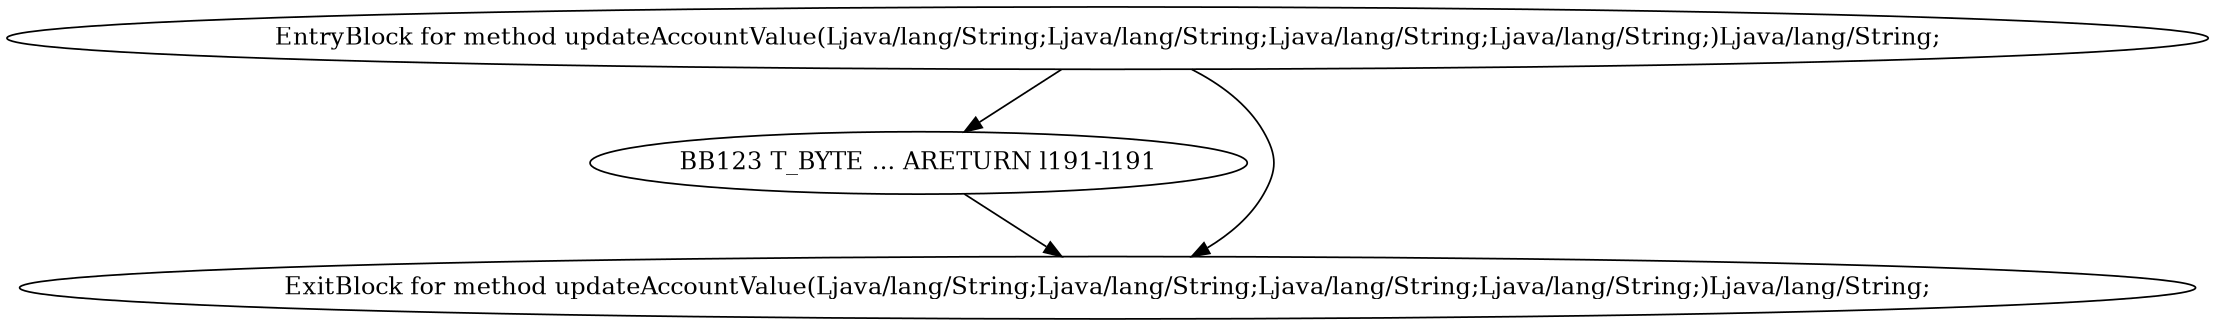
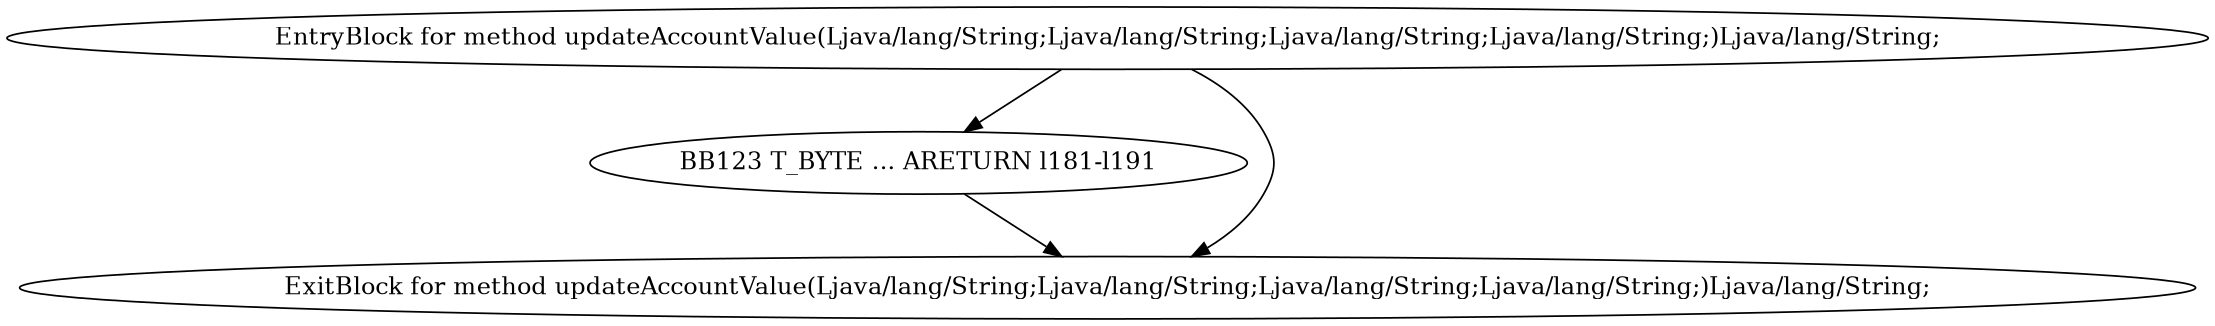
node "BB123 T_BYTE ... ARETURN l191-l191": label "BB123 T_BYTE ... ARETURN l191-l191" -> "BB123 T_BYTE ... ARETURN l181-l191"
